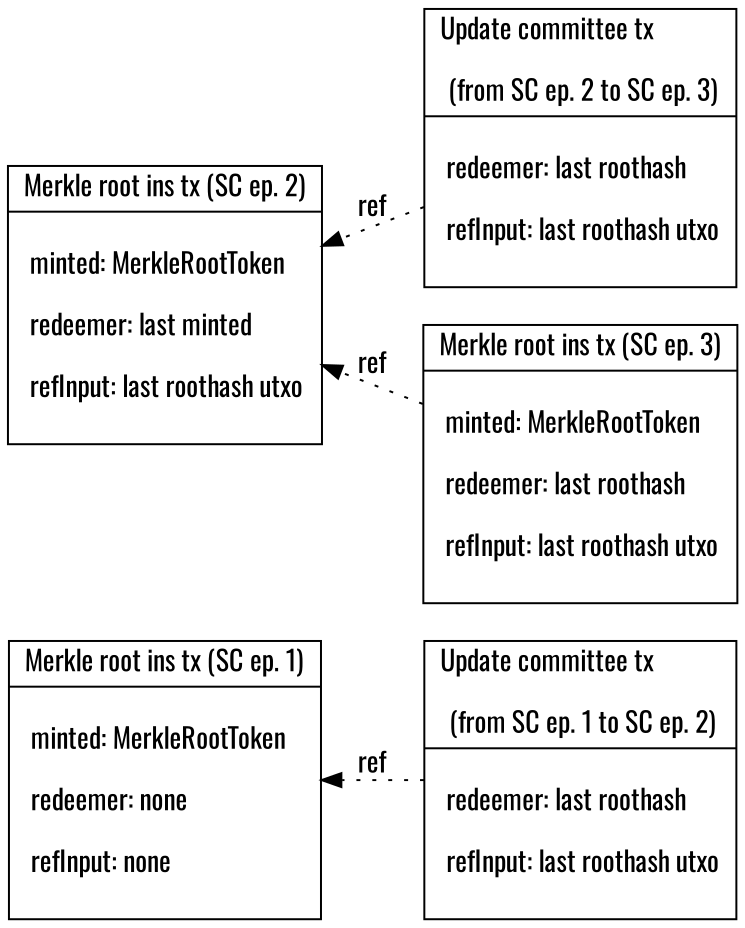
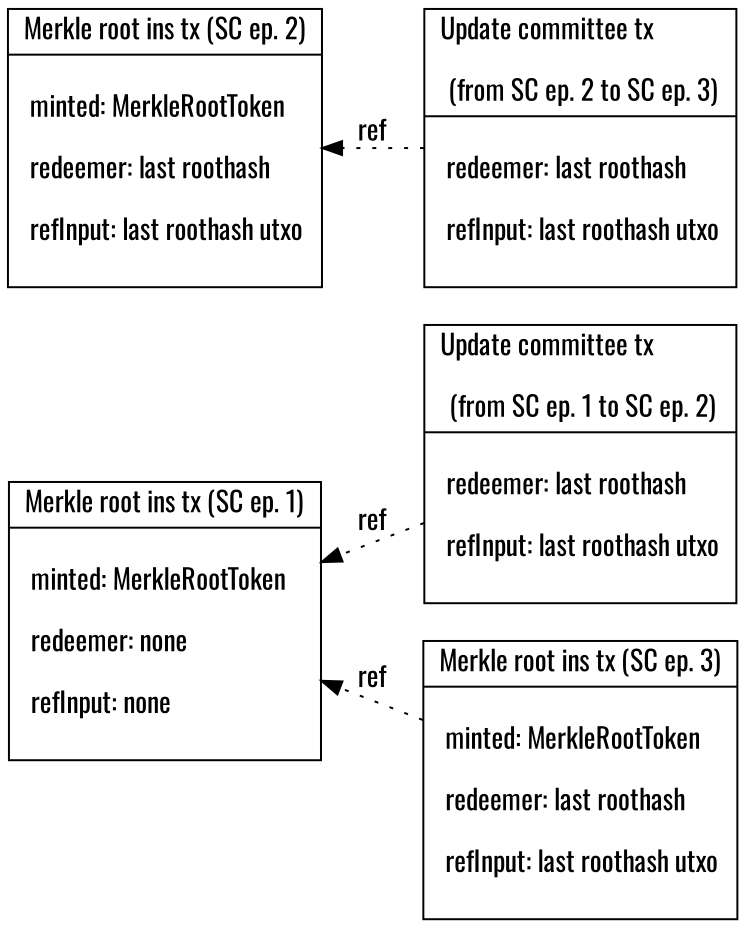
node "Merkle root ins tx (SC ep. 2)": text "redeemer: last minted" -> "redeemer: last roothash"
edge "Merkle root ins tx (SC ep. 3)" -> "Merkle root ins tx (SC ep. 2)": now "Merkle root ins tx (SC ep. 3)" -> "Merkle root ins tx (SC ep. 1)"
